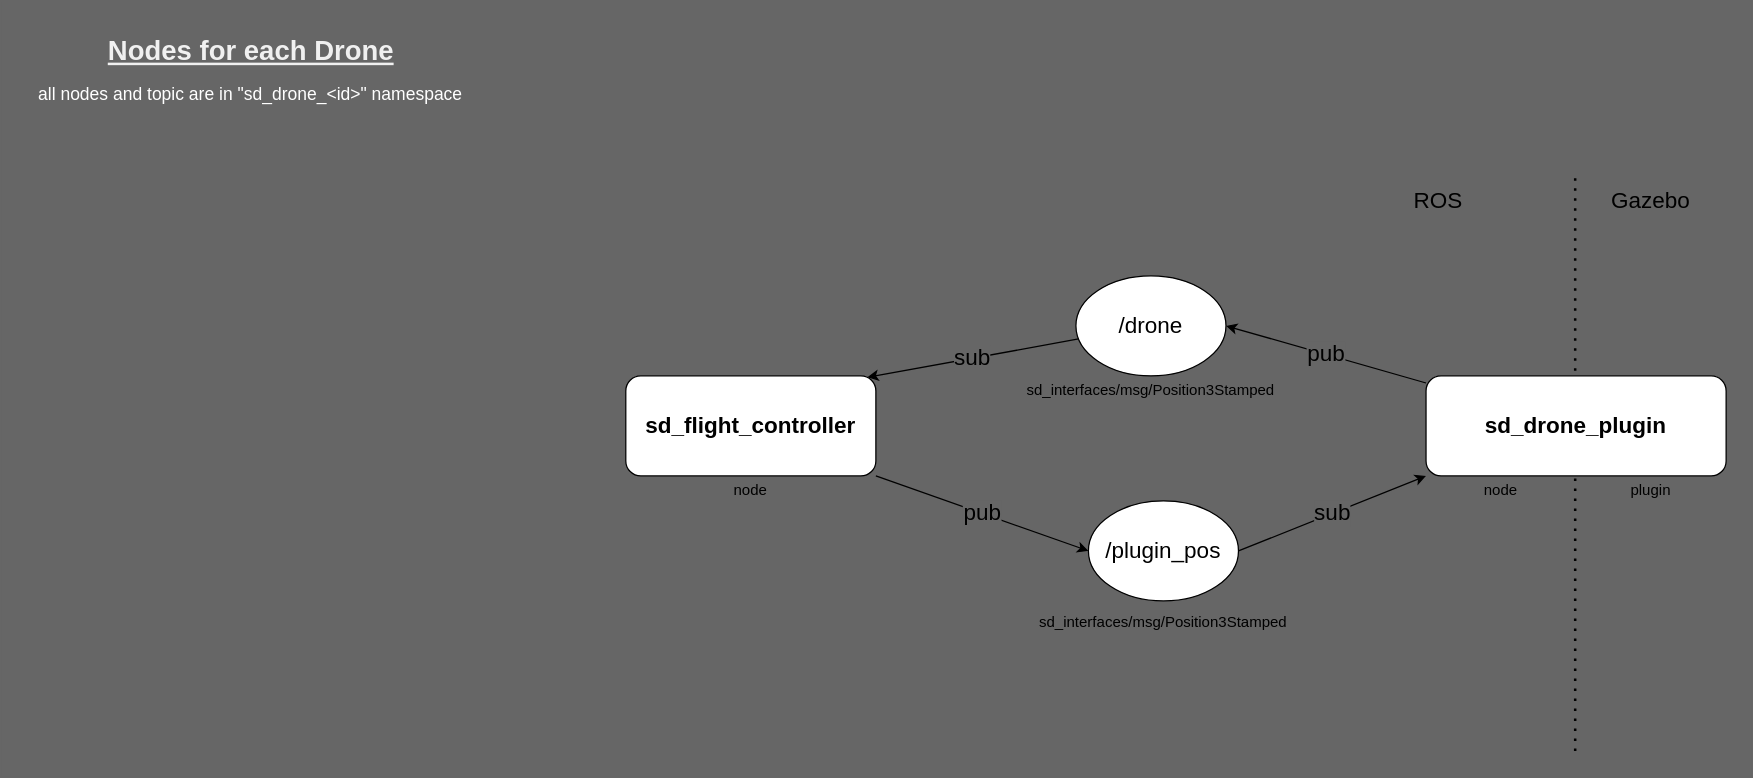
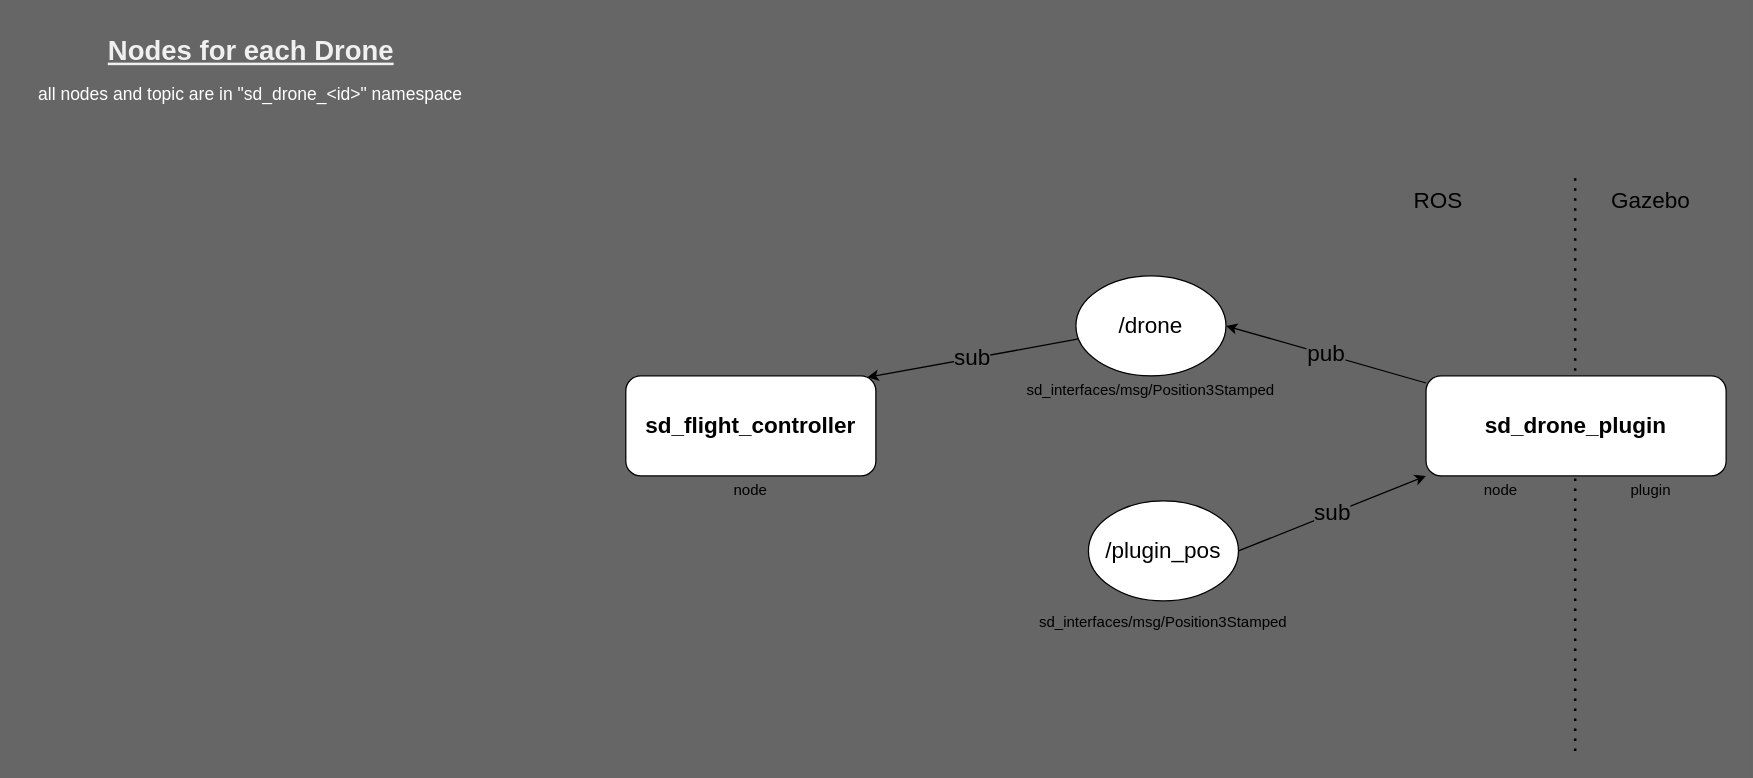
edge "sd_flight_controller" -> "/plugin_pos": removed, label "pub"
